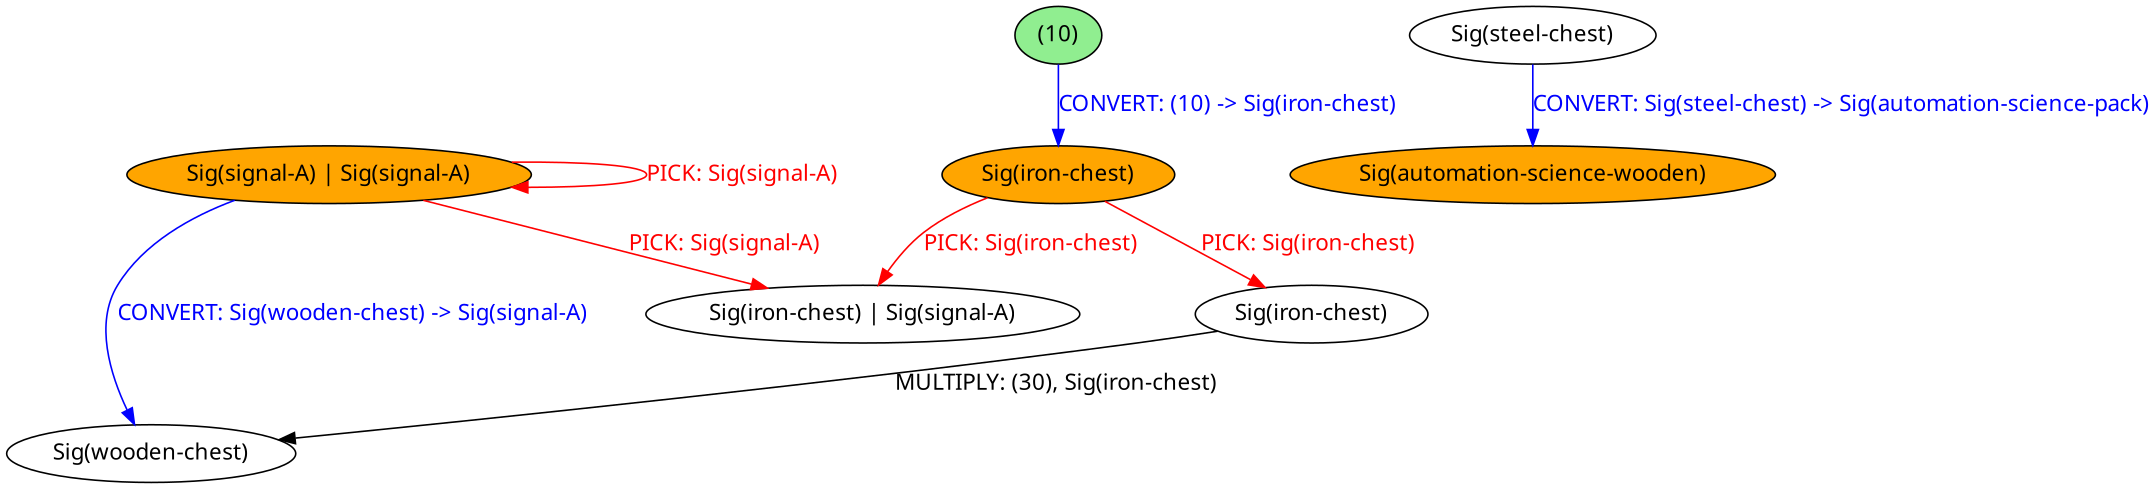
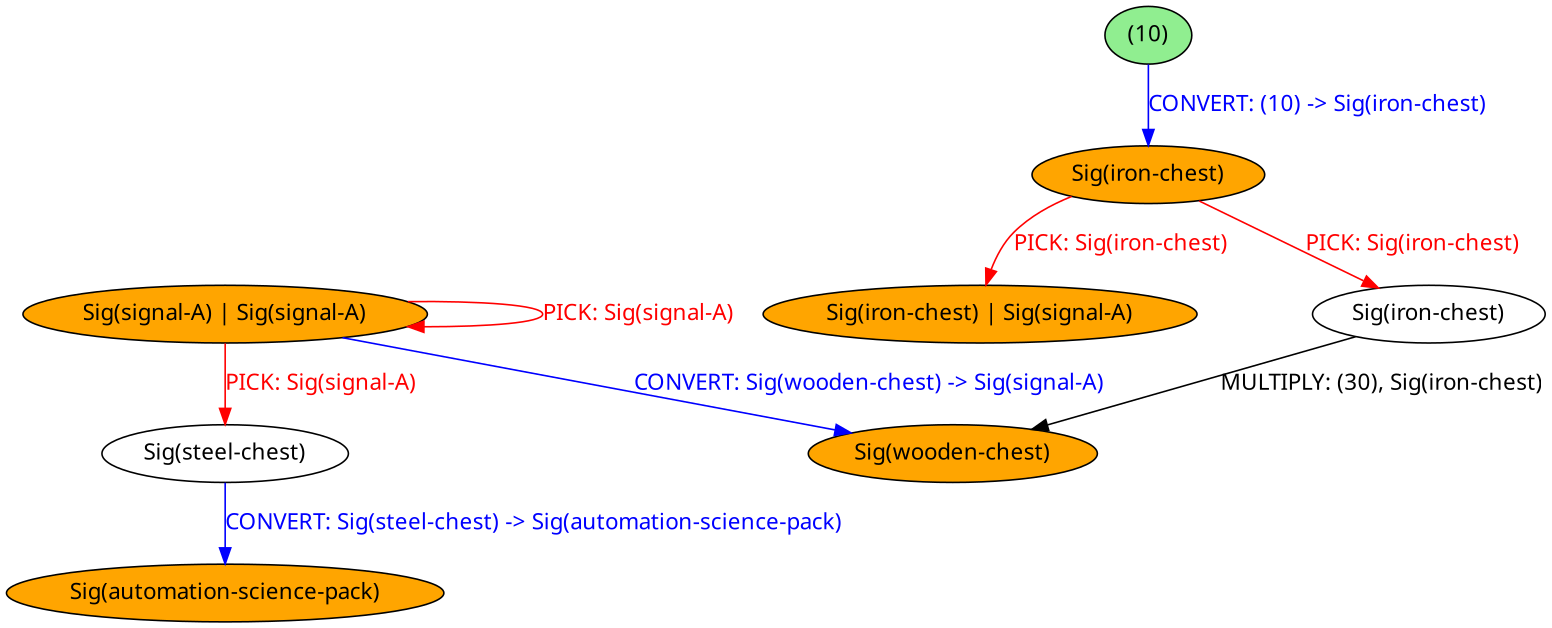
node "Sig(automation-science-wooden)": label "Sig(automation-science-wooden)" -> "Sig(automation-science-pack)"
edge "Sig(signal-A) | Sig(signal-A)" -> "Sig(iron-chest) | Sig(signal-A)": now "Sig(signal-A) | Sig(signal-A)" -> "Sig(steel-chest)"
node "Sig(iron-chest) | Sig(signal-A)": fillcolor white -> orange
node "Sig(wooden-chest)": fillcolor white -> orange
